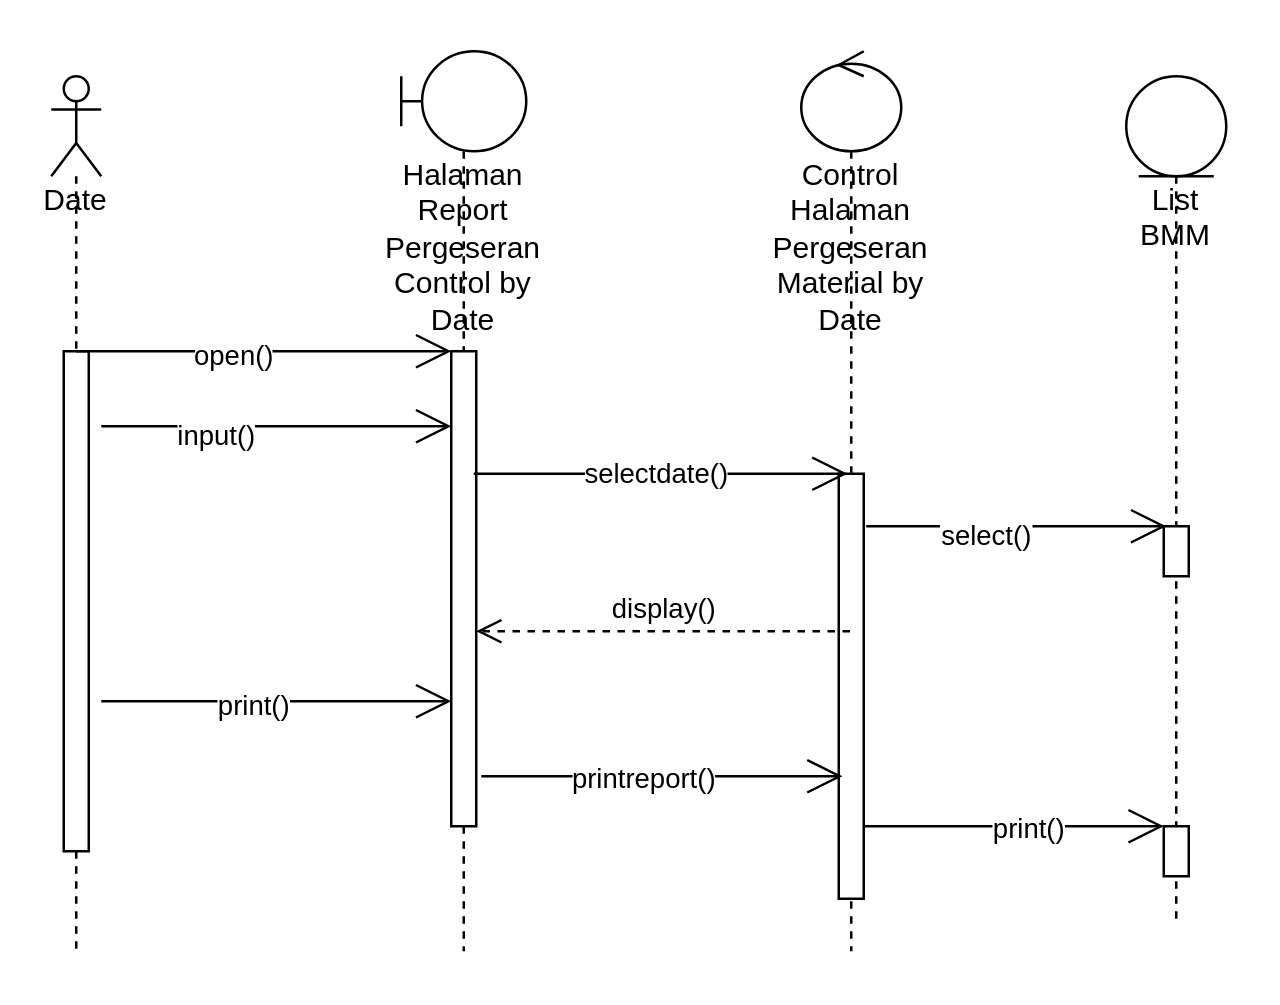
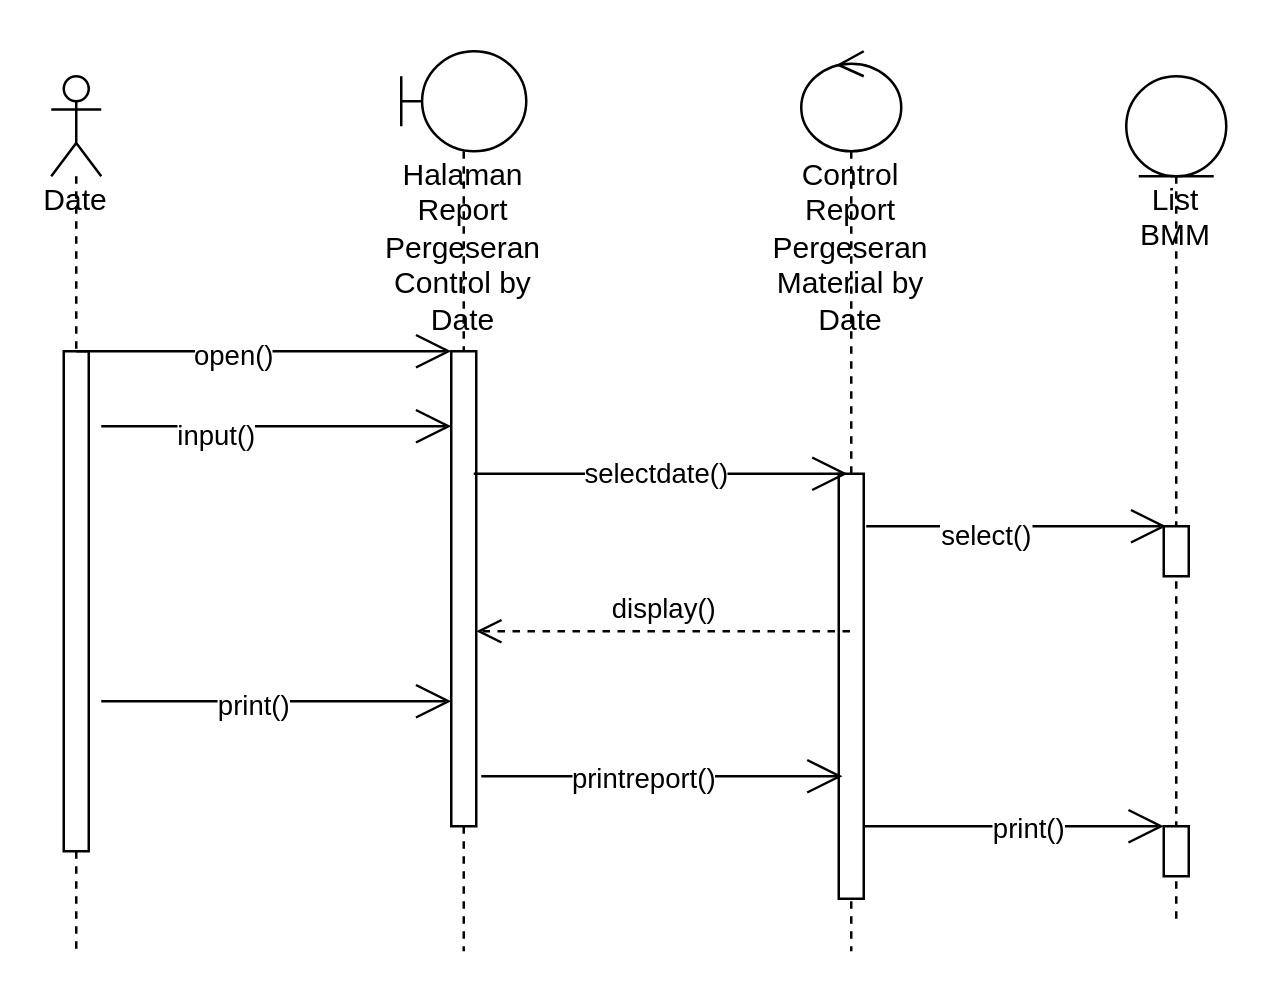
node "Control Halaman Pergeseran Material by Date": label "Control Halaman Pergeseran Material by Date" -> "Control Report Pergeseran Material by Date"
